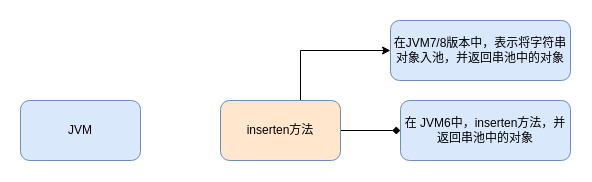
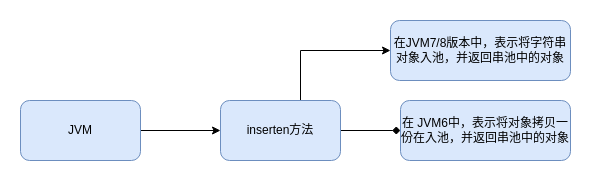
edge "JVM" -> "inserten方法": added
node "inserten方法": fillcolor #ffe6cc -> #dae8fc
node "在 JVM6中，inserten方法，并返回串池中的对象": label "在 JVM6中，inserten方法，并返回串池中的对象" -> "在 JVM6中，表示将对象拷贝一份在入池，并返回串池中的对象"
